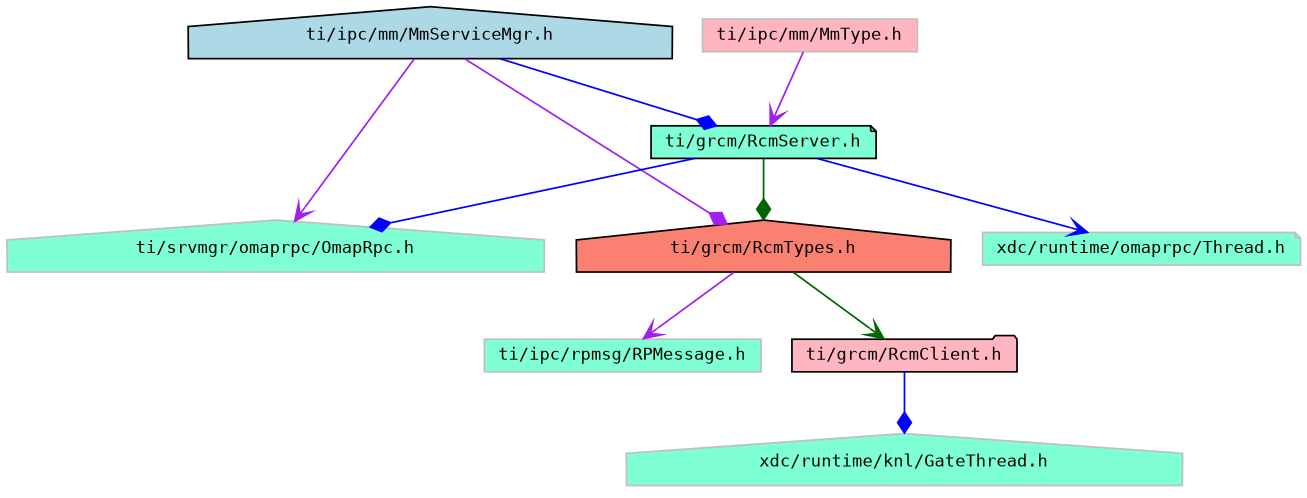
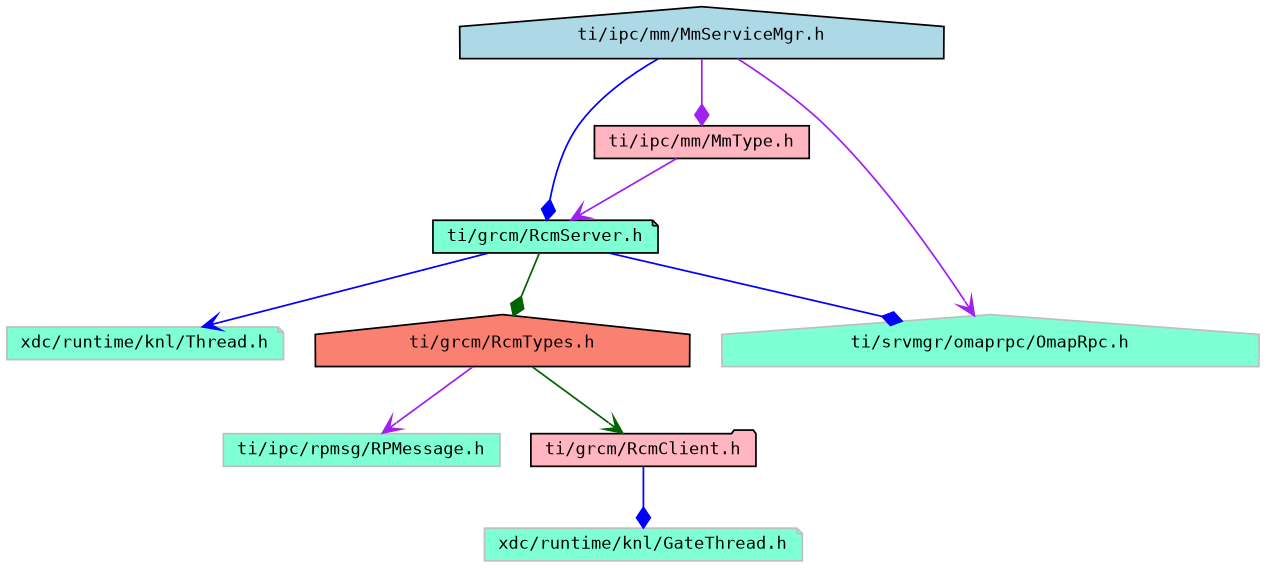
node "ti/ipc/mm/MmType.h": color grey75 -> black
edge "ti/ipc/mm/MmServiceMgr.h" -> "ti/grcm/RcmTypes.h": now "ti/ipc/mm/MmServiceMgr.h" -> "ti/ipc/mm/MmType.h"
node "xdc/runtime/omaprpc/Thread.h": label "xdc/runtime/omaprpc/Thread.h" -> "xdc/runtime/knl/Thread.h"
node "xdc/runtime/knl/GateThread.h": shape house -> note
